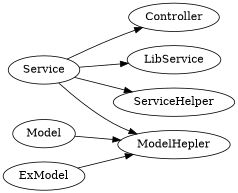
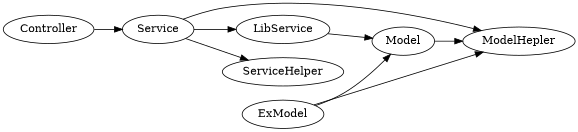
edge "LibService" -> "Model": added
edge "Service" -> "Controller": reversed
edge "ExModel" -> "Model": added
